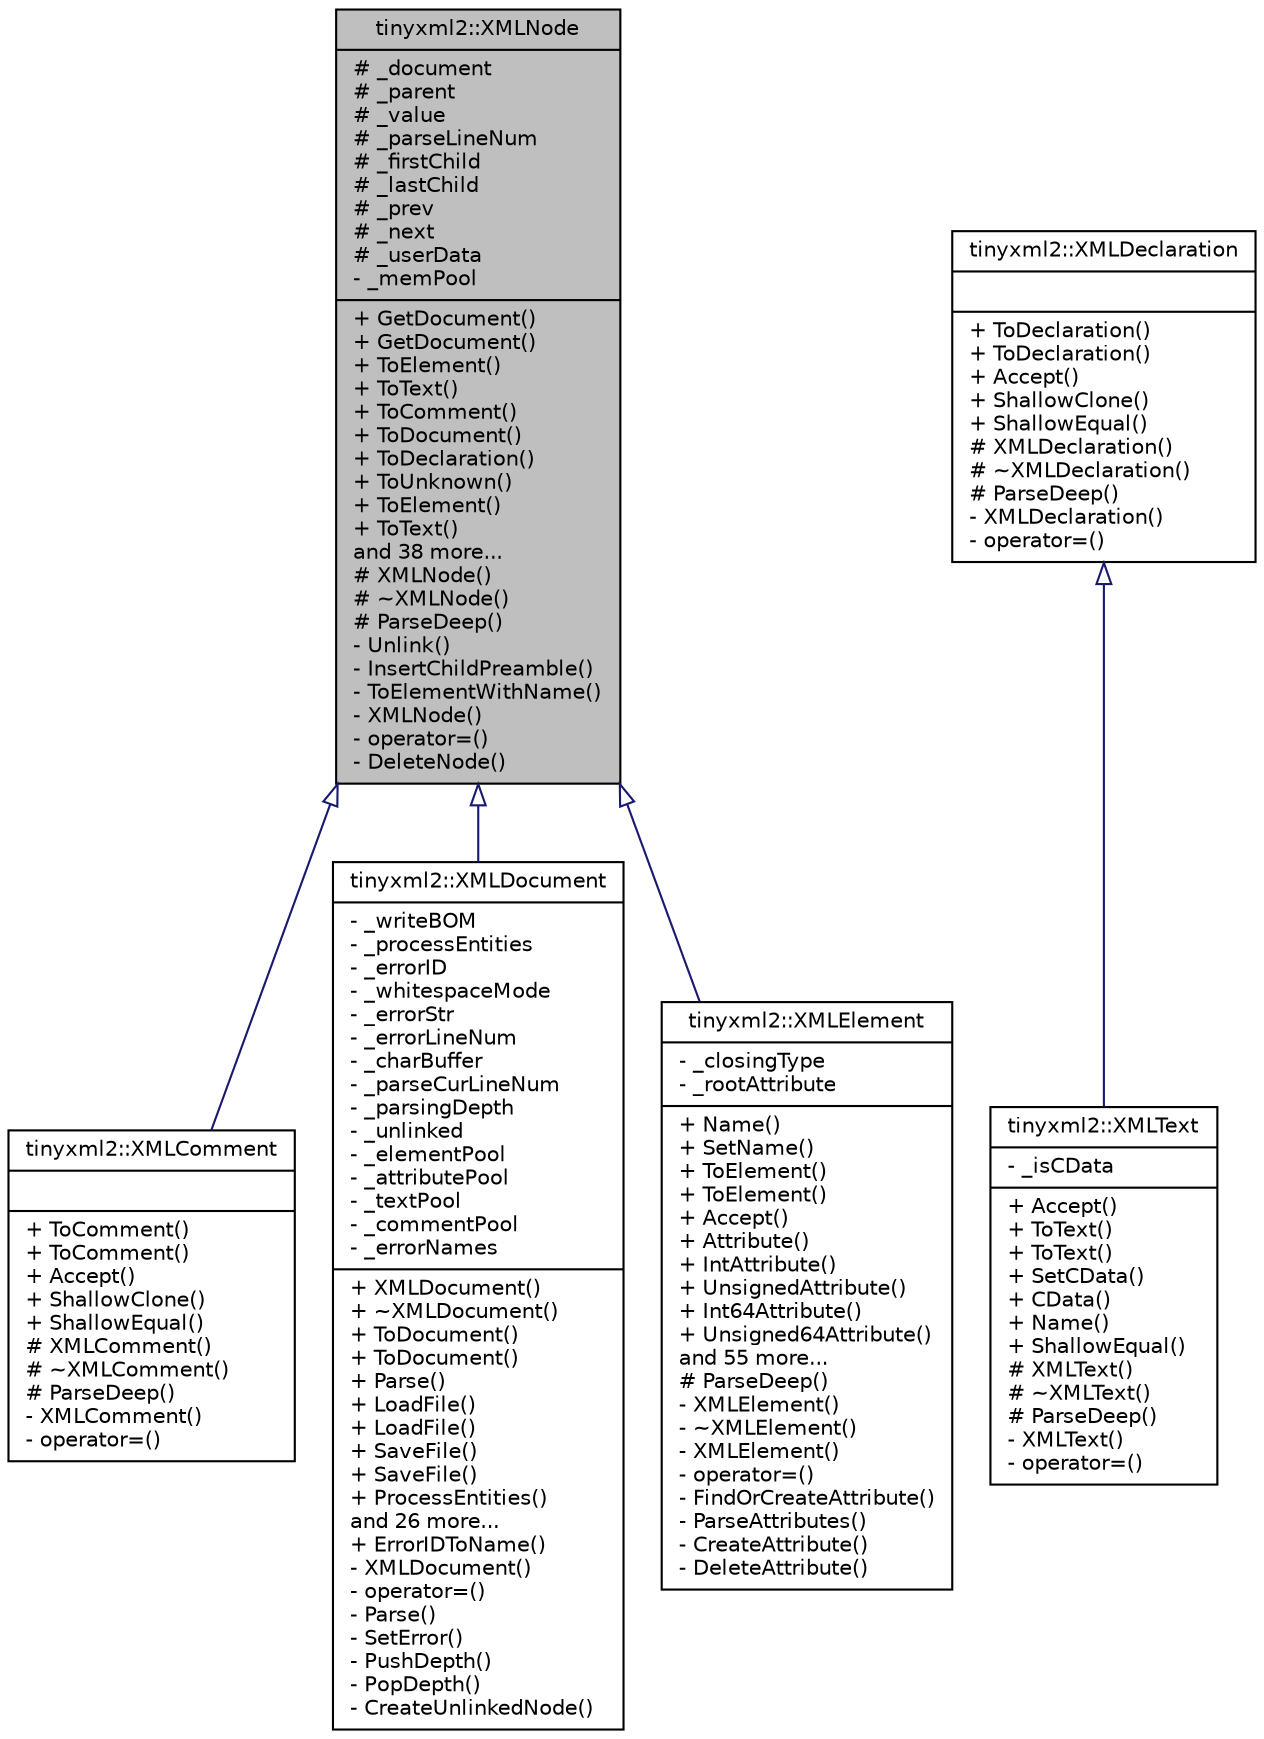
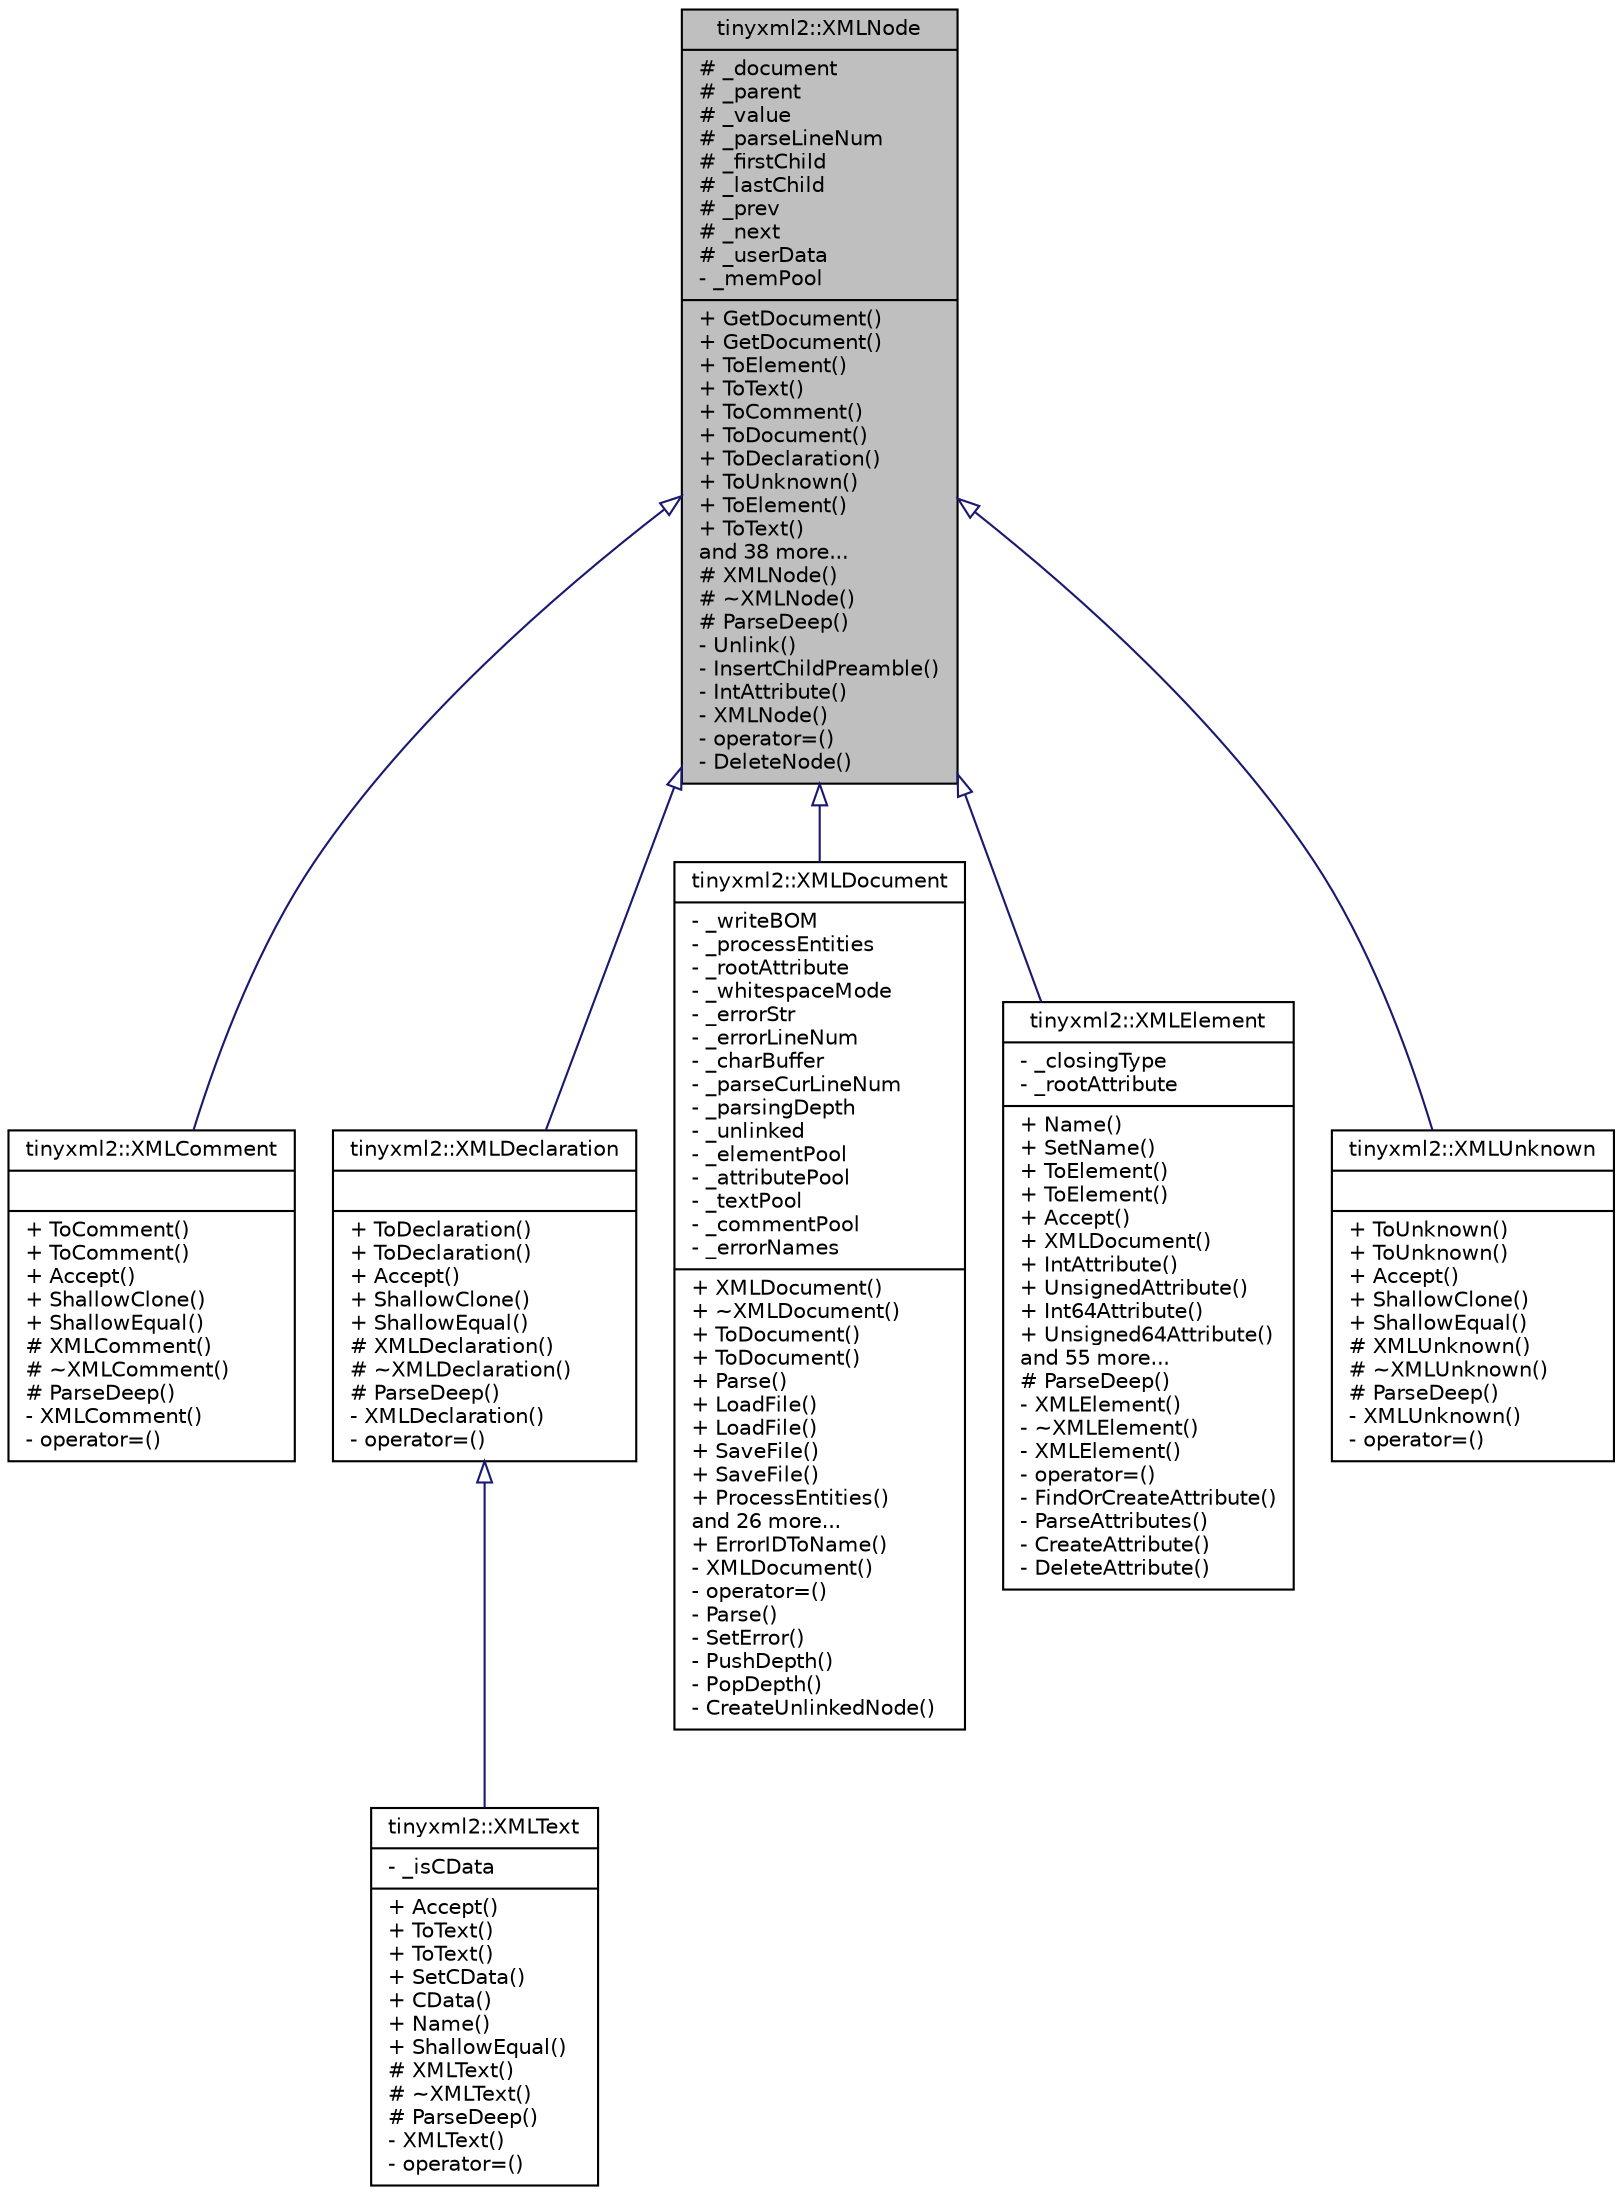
node "tinyxml2::XMLNode": text "- ToElementWithName()" -> "- IntAttribute()"
edge "tinyxml2::XMLDeclaration" -> "tinyxml2::XMLNode": added
node "tinyxml2::XMLDocument": text "- _errorID" -> "- _rootAttribute"
node "tinyxml2::XMLElement": text "+ Attribute()" -> "+ XMLDocument()"
node "tinyxml2::XMLUnknown": added
